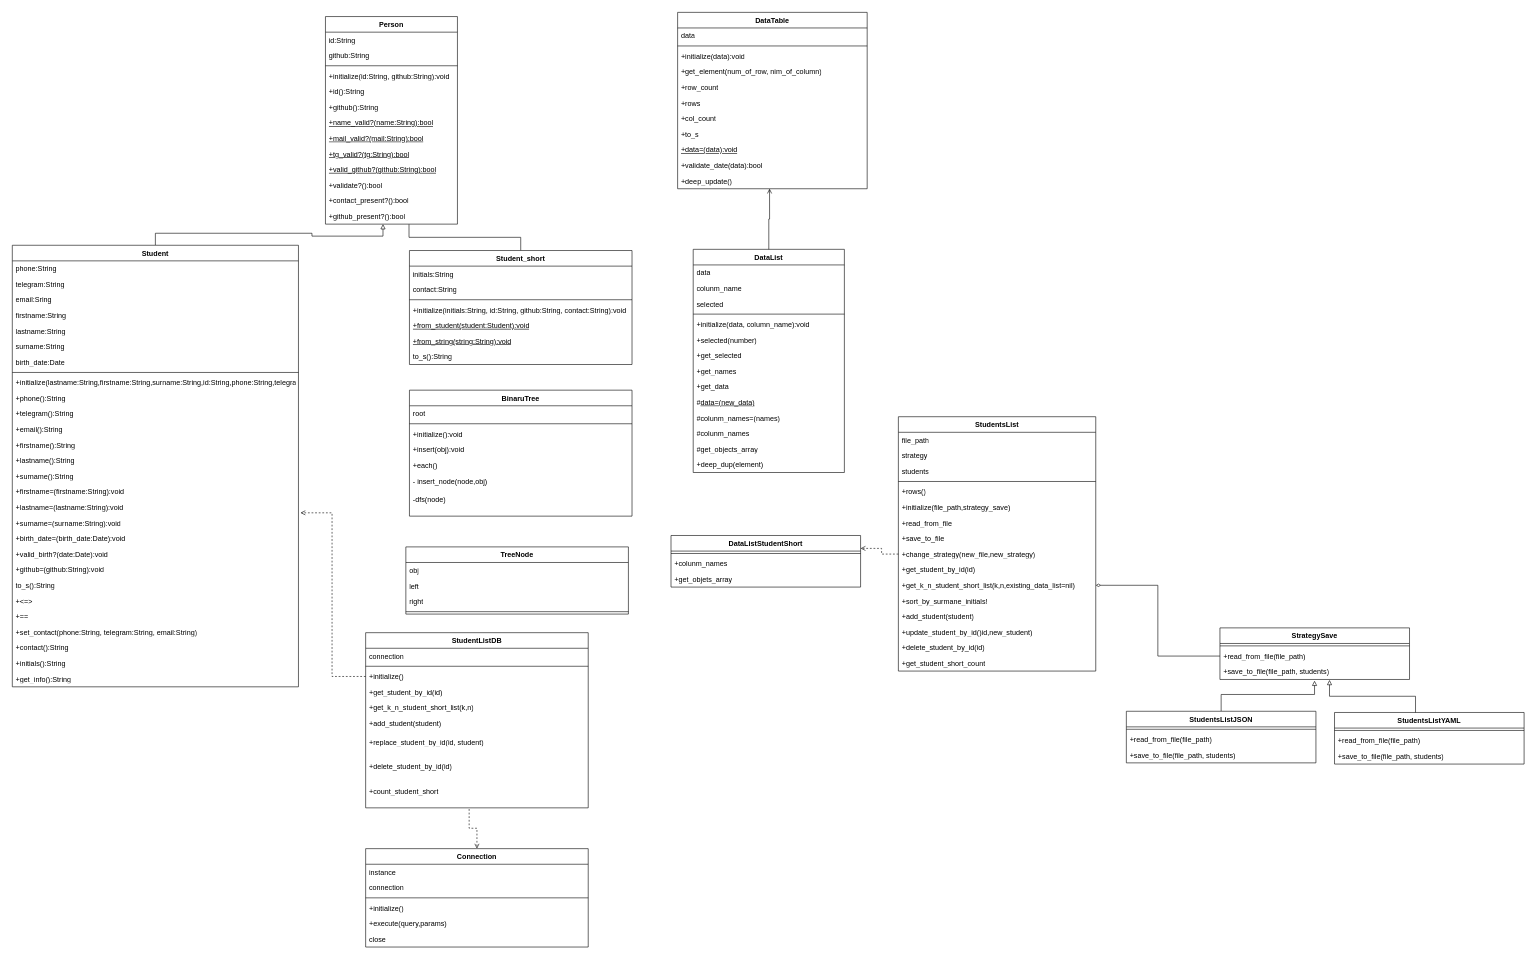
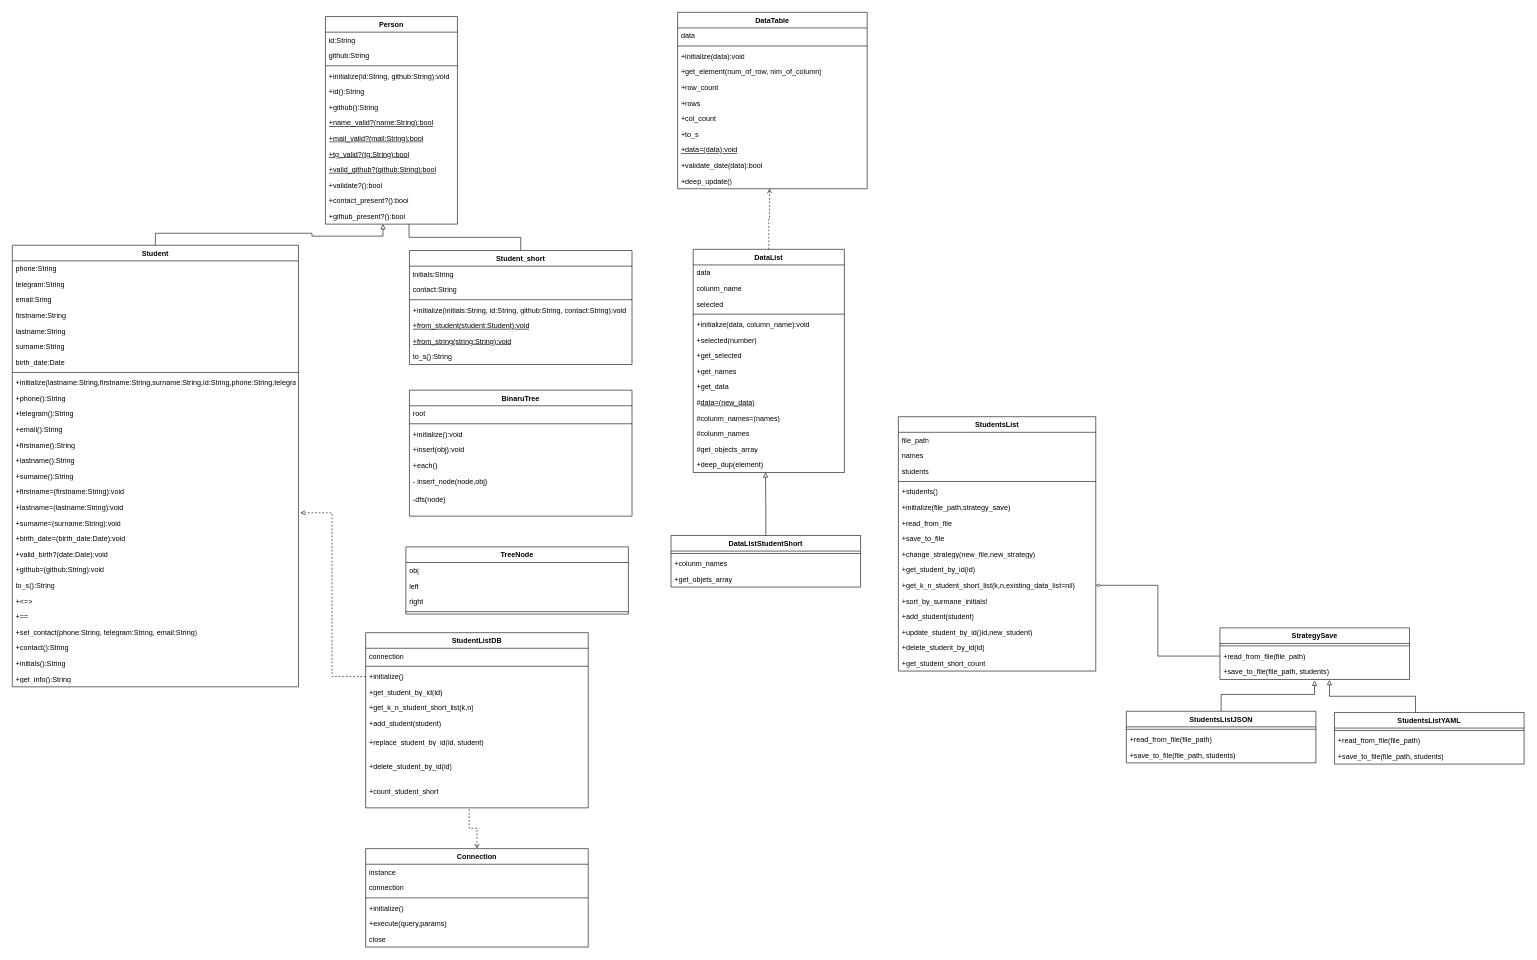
edge "DataList" -> "+deep_update()": style solid -> dashed
node "strategy": label "strategy" -> "names"
node "+rows()": label "+rows()" -> "+students()"
edge "DataListStudentShort" -> "+deep_dup(element)": added
edge "+change_strategy(new_file,new_strategy)" -> "DataListStudentShort": removed
